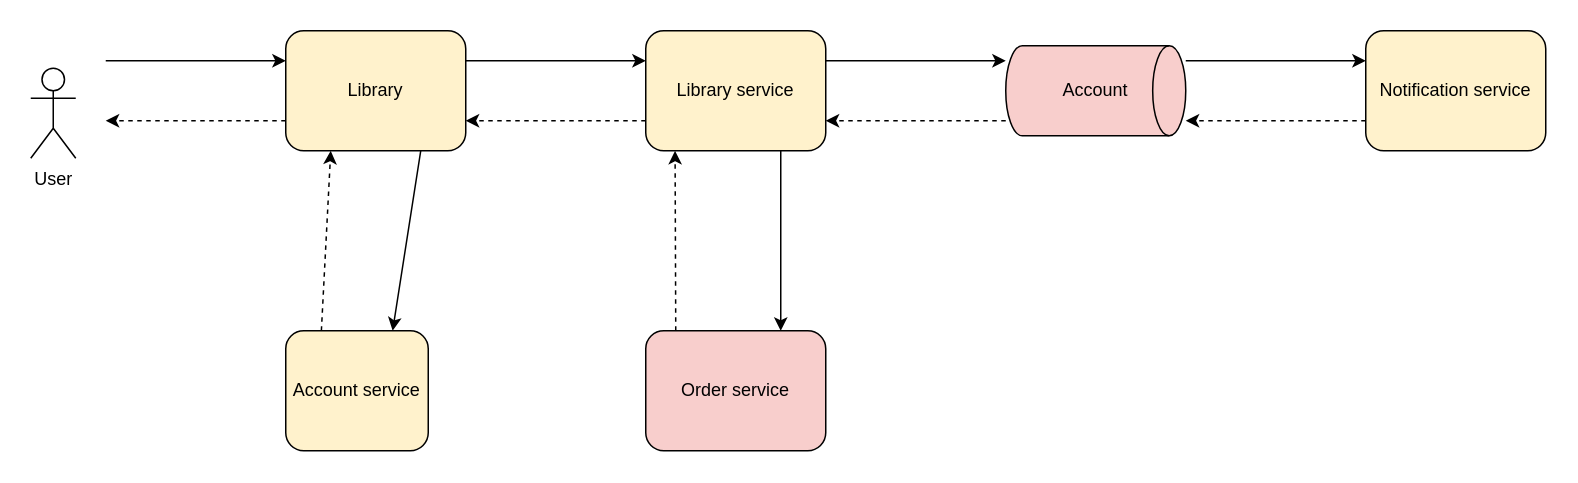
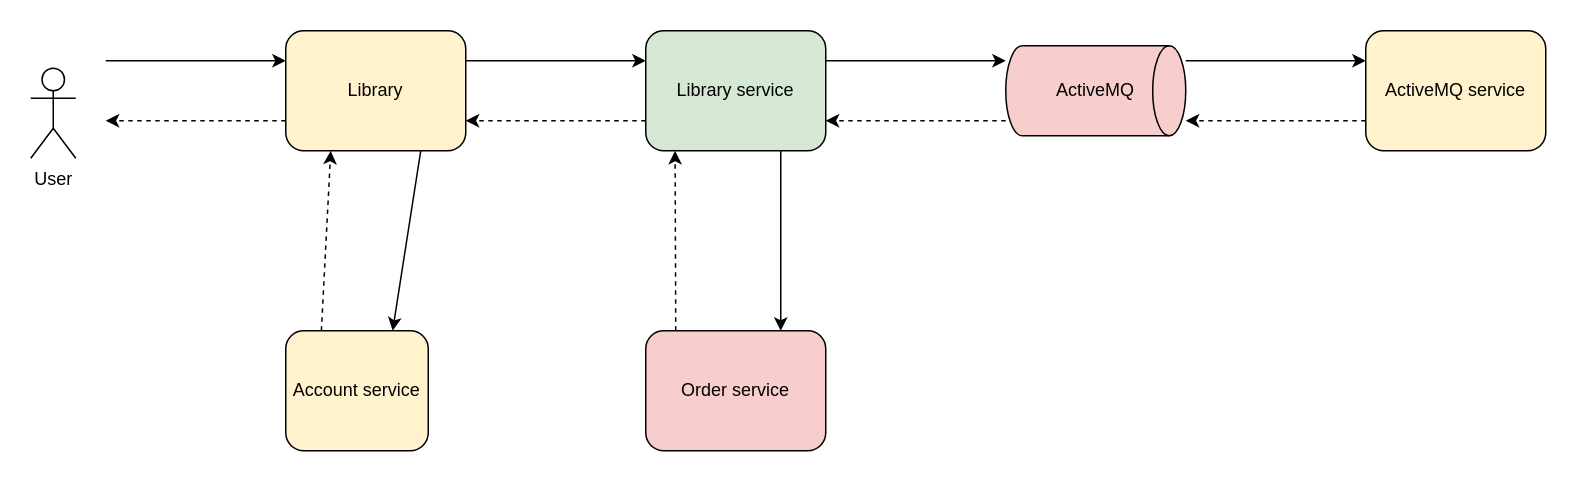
node "Library service": fillcolor #fff2cc -> #d5e8d4
node "Account": label "Account" -> "ActiveMQ"
node "Notification service": label "Notification service" -> "ActiveMQ service"
